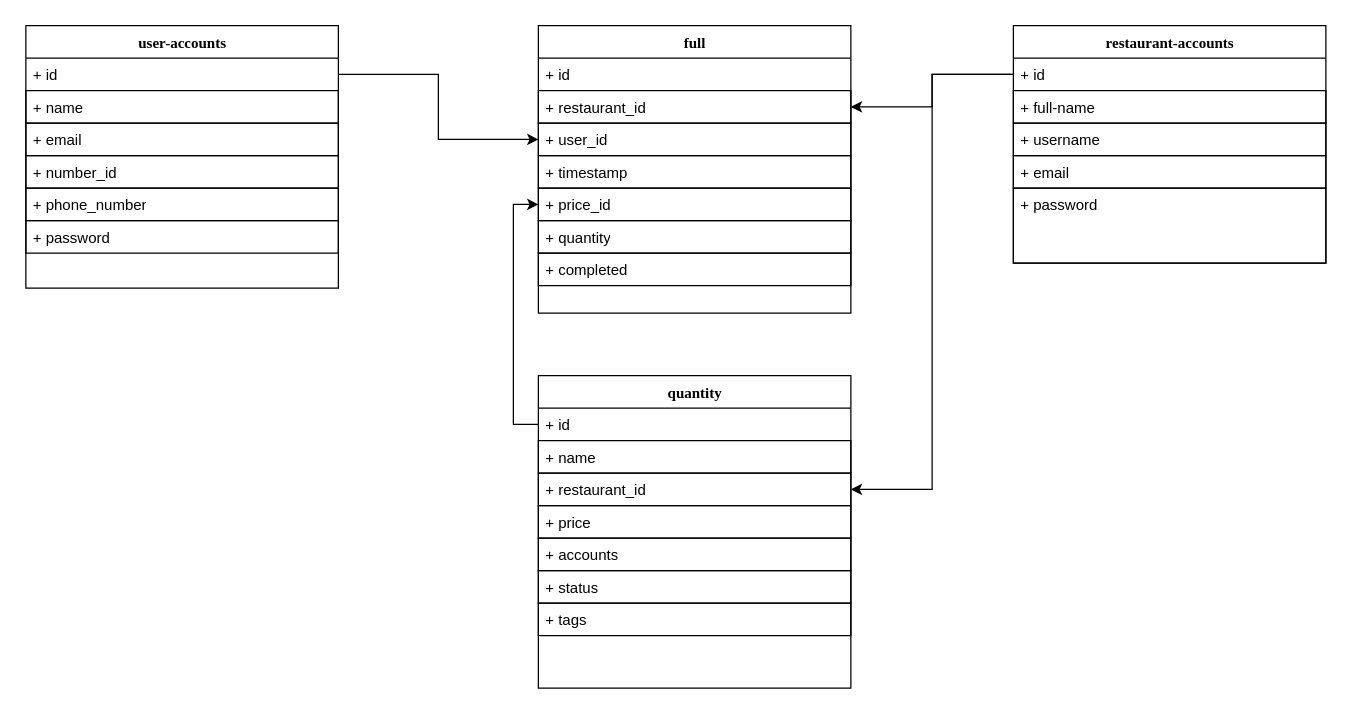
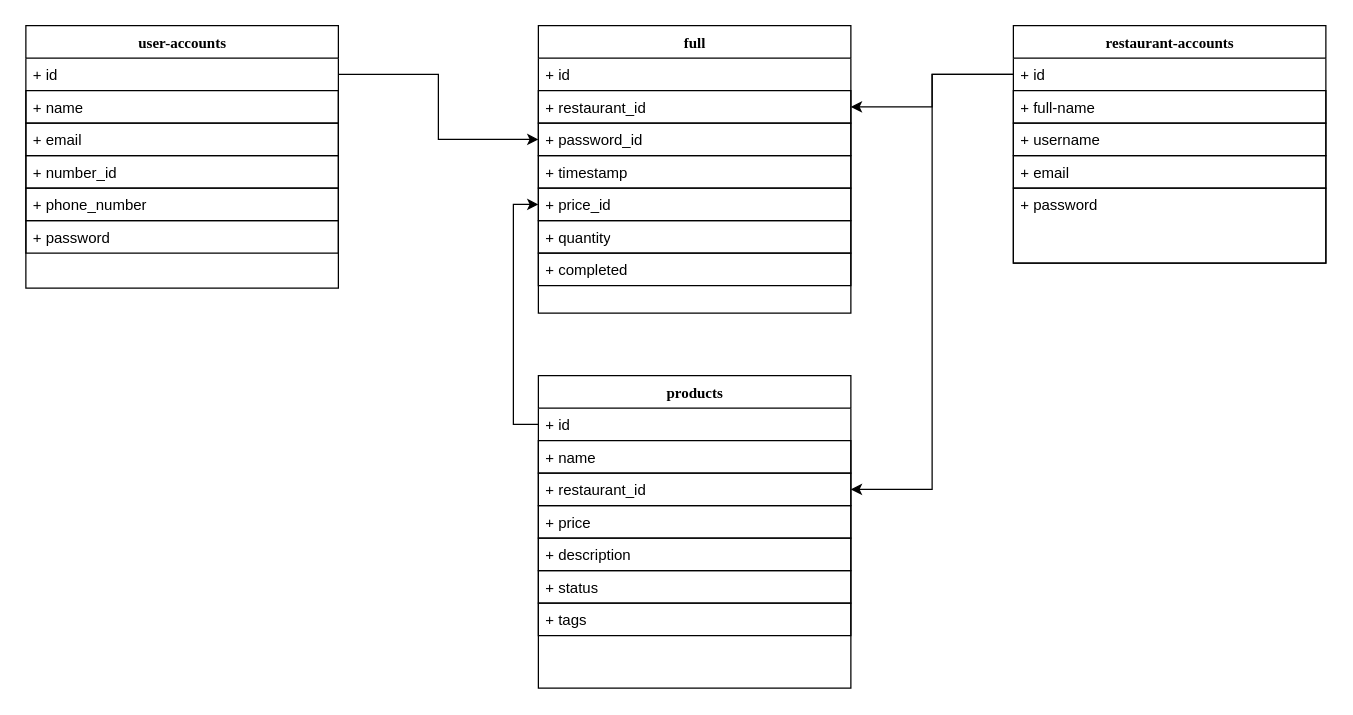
node "+ user_id": label "+ user_id" -> "+ password_id"
node "quantity": label "quantity" -> "products"
node "+ accounts": label "+ accounts" -> "+ description"
